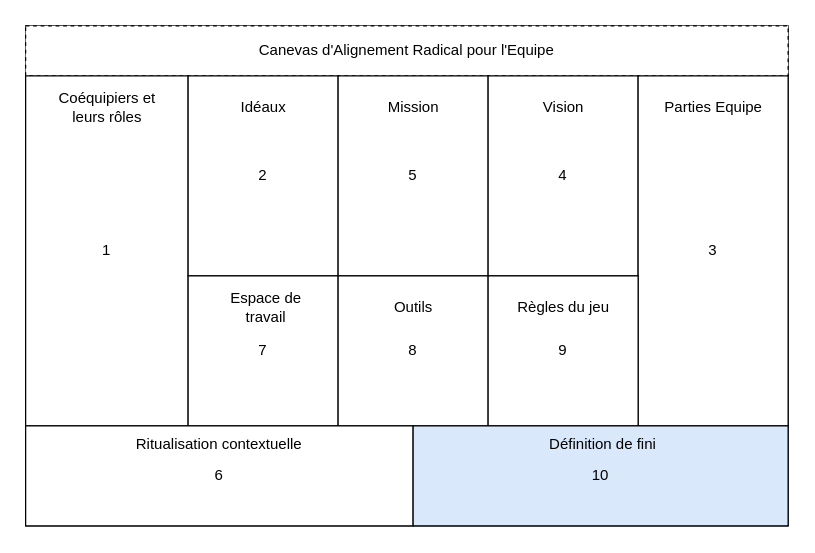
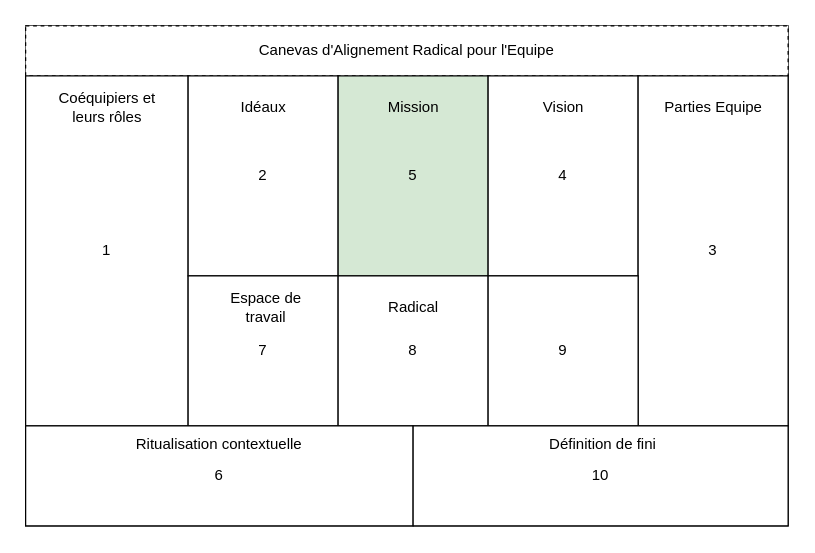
node "5": fillcolor #ffffff -> #d5e8d4
node "Outils": label "Outils" -> "Radical"
node "Règles du jeu": removed
node "10": fillcolor #dae8fc -> #ffffff
